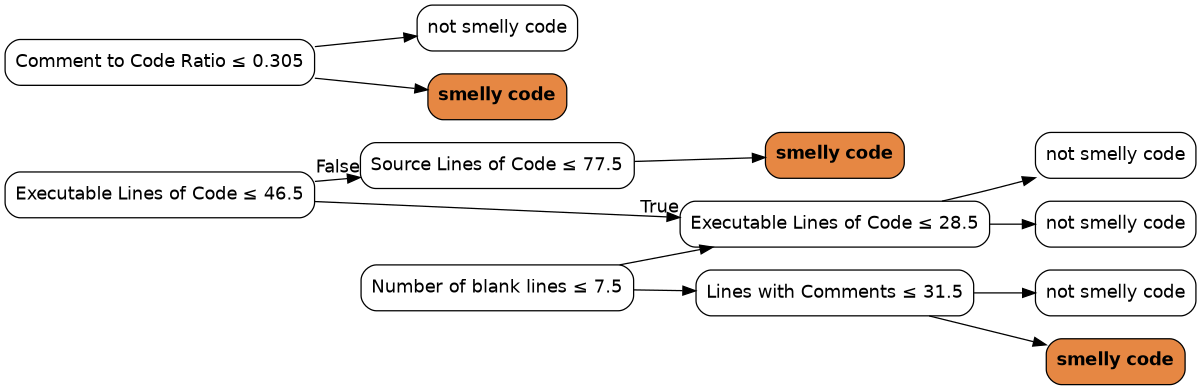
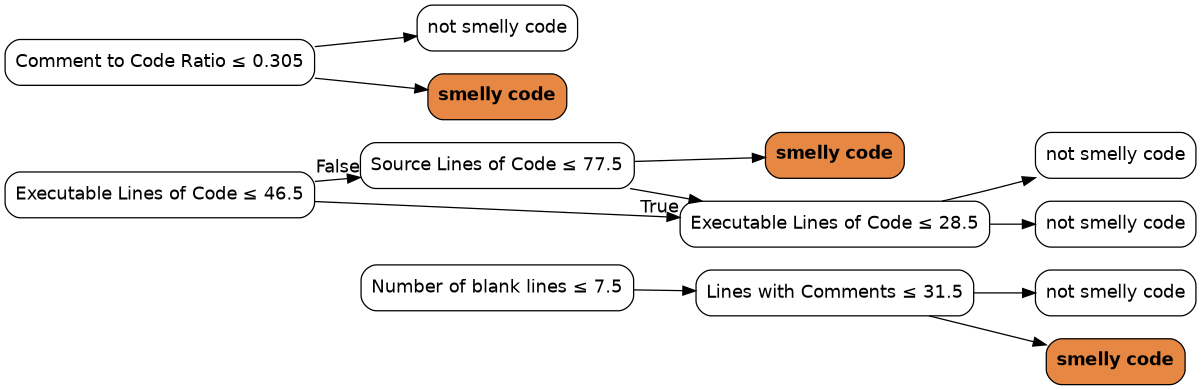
edge "Number of blank lines ≤ 7.5" -> "Executable Lines of Code ≤ 28.5": now "Source Lines of Code ≤ 77.5" -> "Executable Lines of Code ≤ 28.5"
